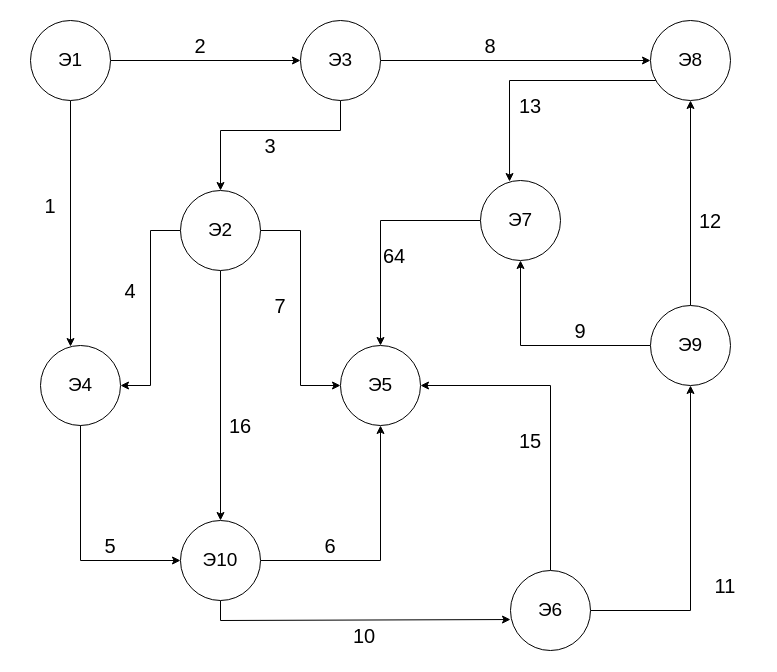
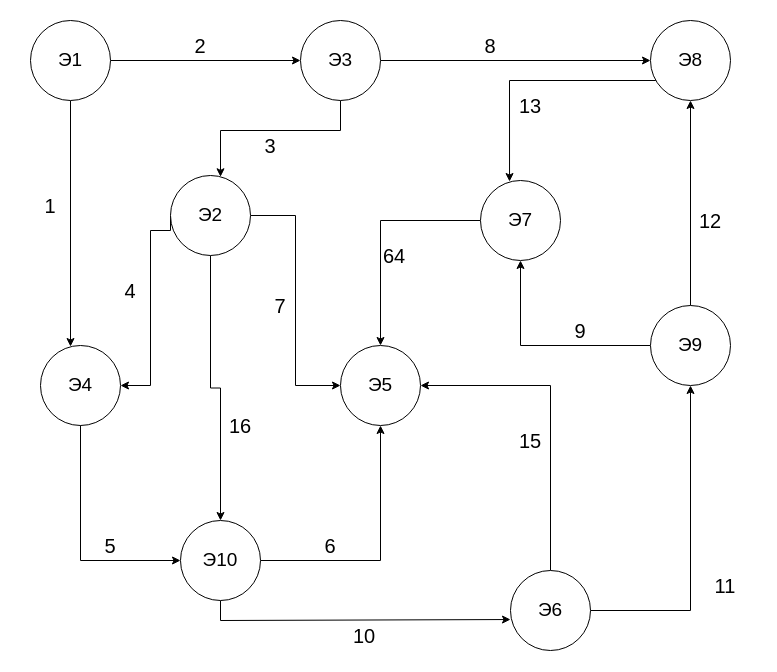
node "Э2": moved (221, 231) -> (211, 216)
